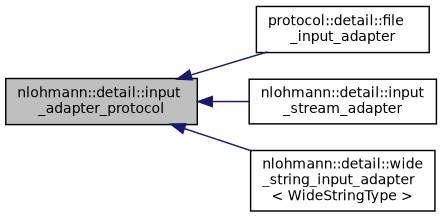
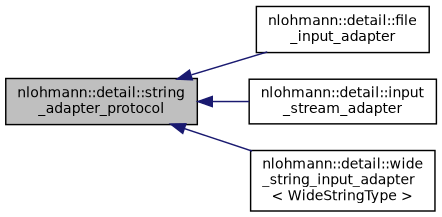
node "protocol::detail::file _input_adapter": label "protocol::detail::file _input_adapter" -> "nlohmann::detail::file _input_adapter"
node "nlohmann::detail::input _adapter_protocol": label "nlohmann::detail::input _adapter_protocol" -> "nlohmann::detail::string _adapter_protocol"
